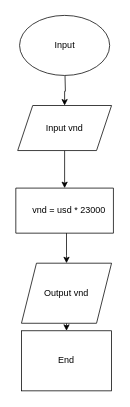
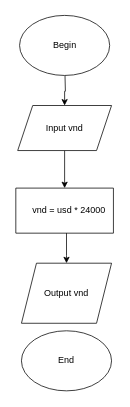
node "Input": label "Input" -> "Begin"
node "vnd = usd * 23000": label "vnd = usd * 23000" -> "vnd = usd * 24000"
edge "Output vnd" -> "End": removed
node "End": shape rectangle -> ellipse
